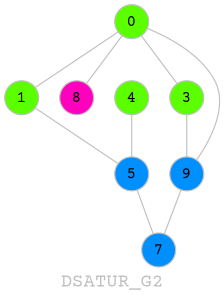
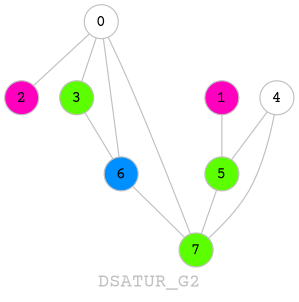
node "0": fillcolor #5cff00 -> #ffffff
edge "0" -- "1": now "0" -- "7"
node "1": fillcolor #5cff00 -> #ff00bf
node "8": label "8" -> "2"
node "4": fillcolor #5cff00 -> #ffffff
node "5": fillcolor #008fff -> #5cff00
node "9": label "9" -> "6"
edge "4" -- "7": added
node "7": fillcolor #008fff -> #5cff00
